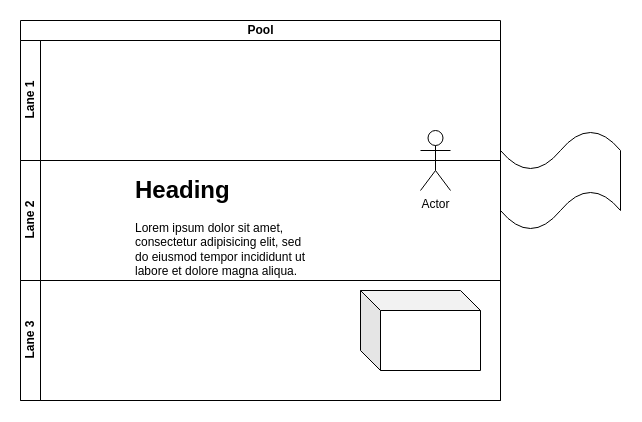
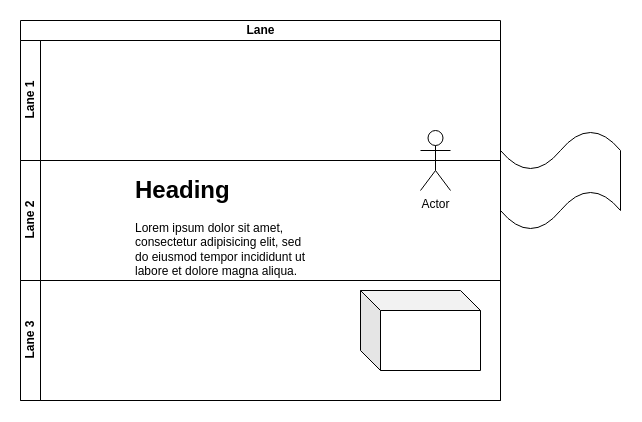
node "Pool": label "Pool" -> "Lane"
